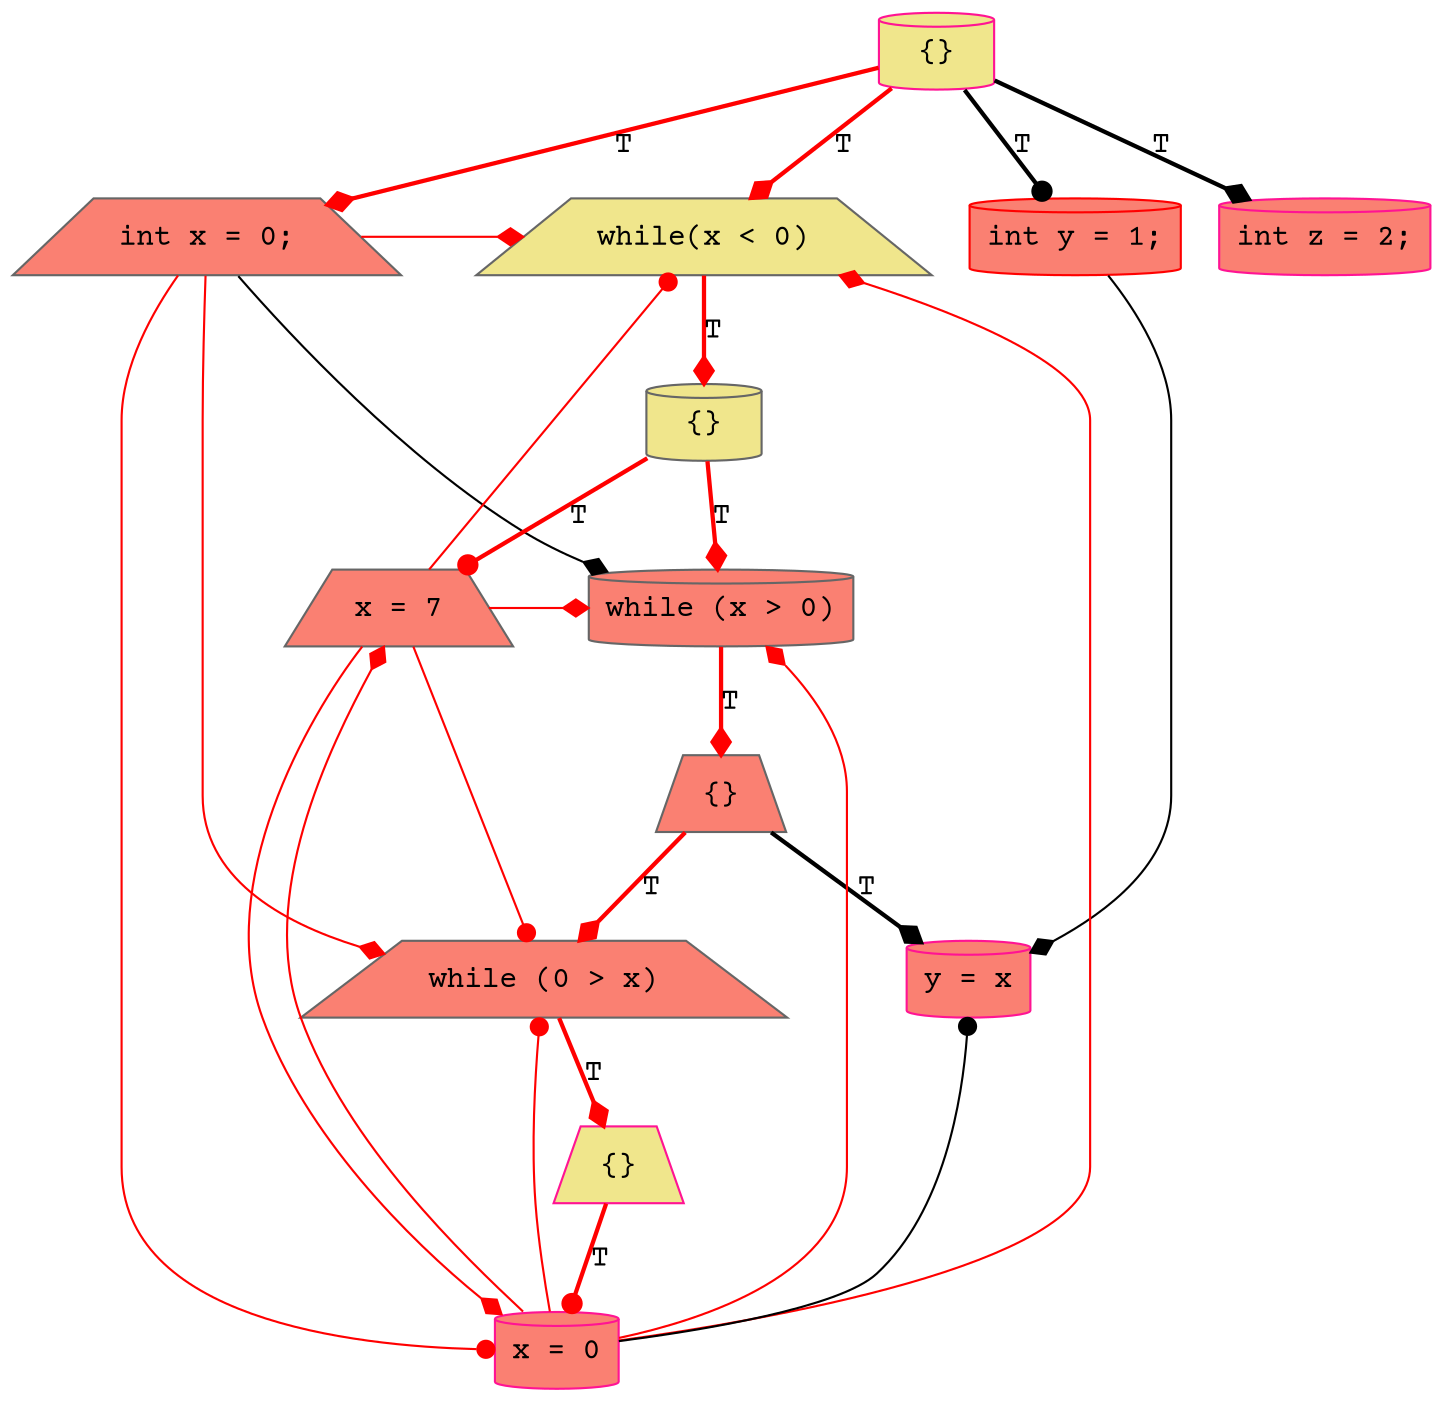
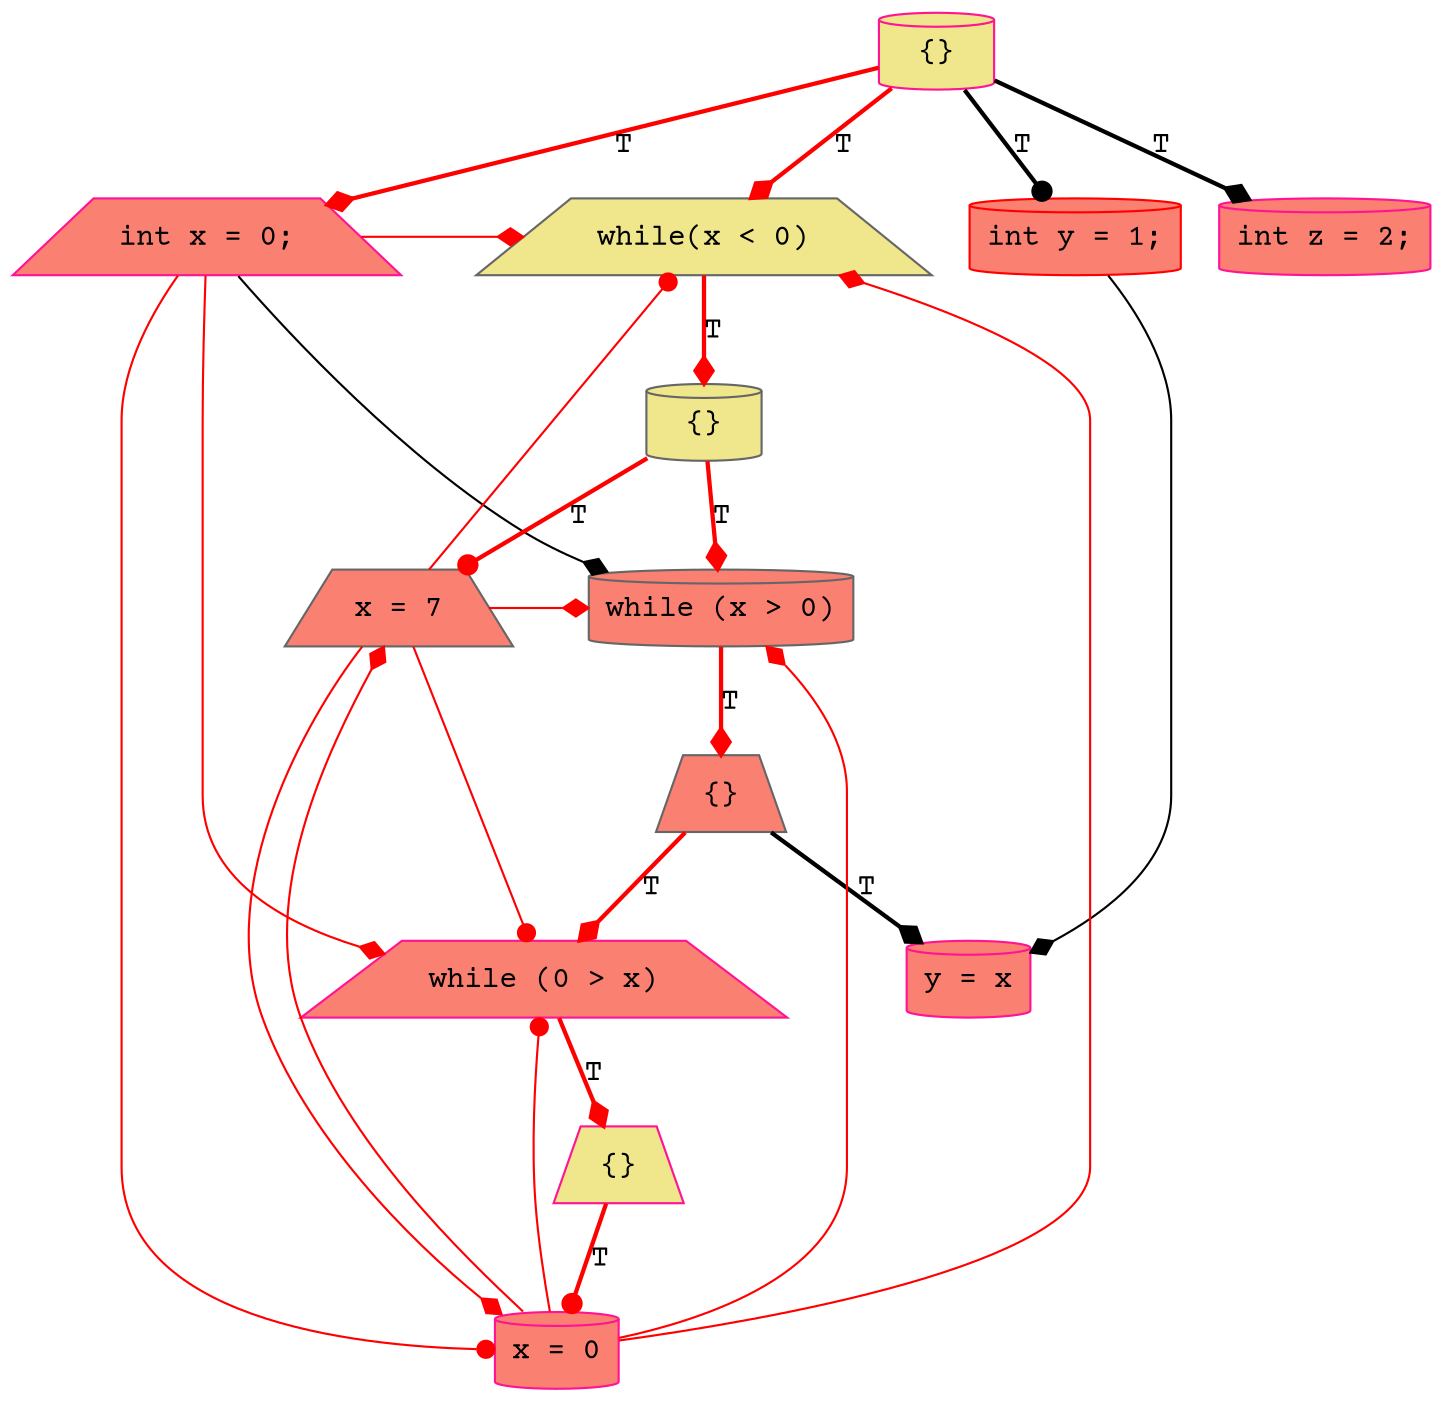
node "int x = 0;": color gray40 -> deeppink
node "while (0 > x)": color gray40 -> deeppink
edge "x = 0" -> "y = x": removed
